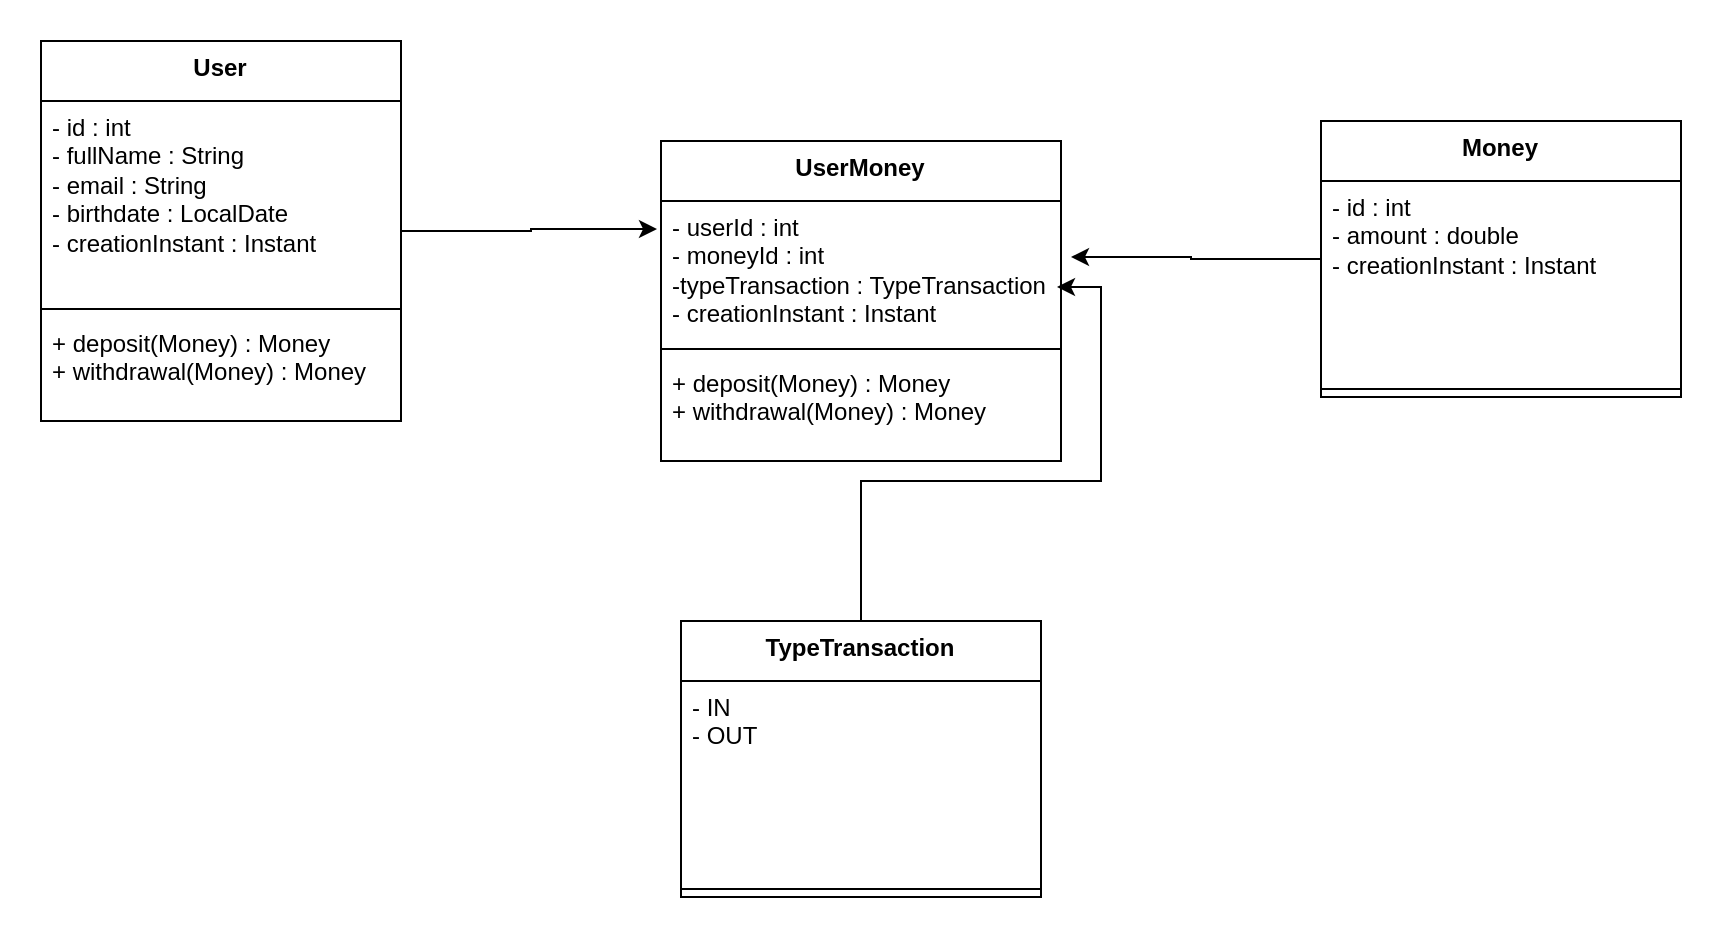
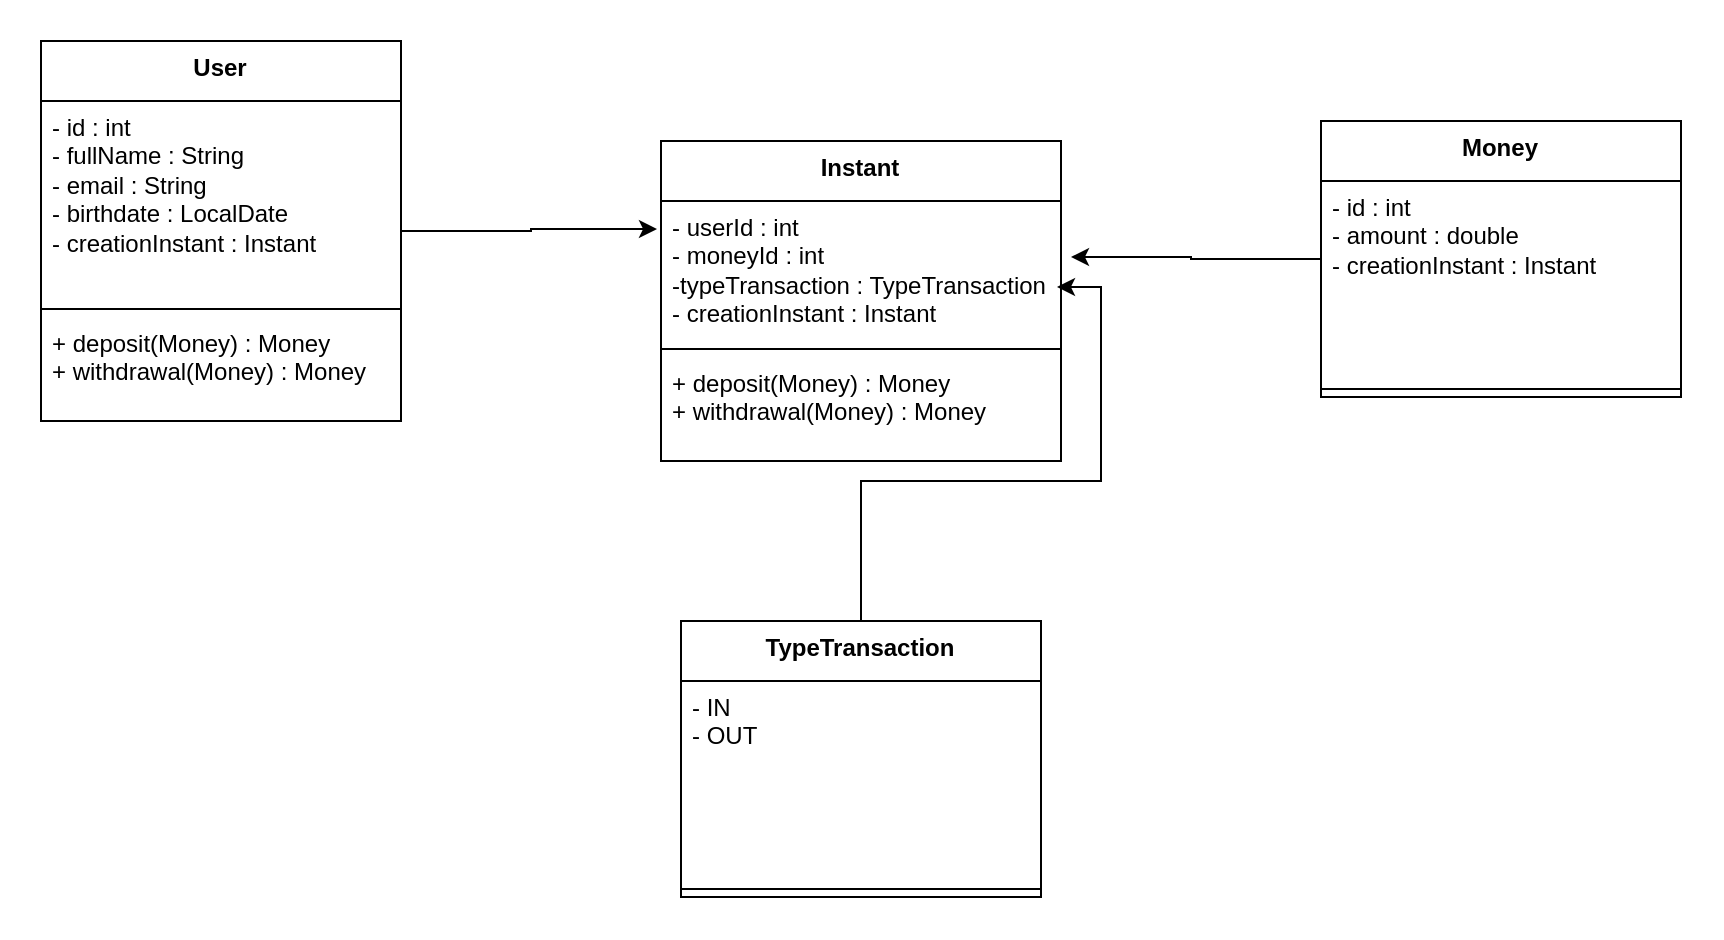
node "UserMoney": label "UserMoney" -> "Instant"
